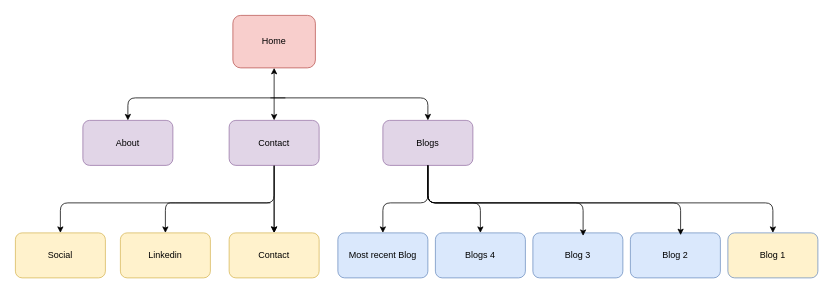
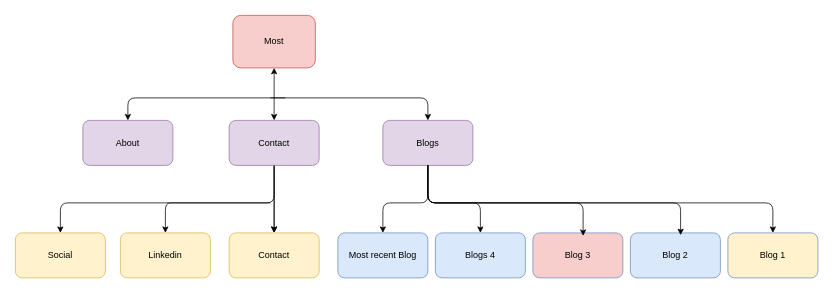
node "Home": label "Home" -> "Most"
node "Blog 3": fillcolor #dae8fc -> #f8cecc
